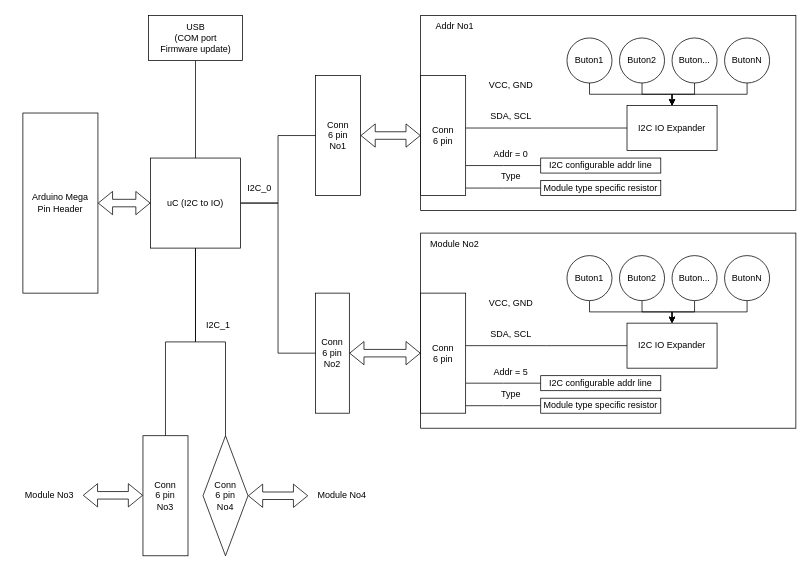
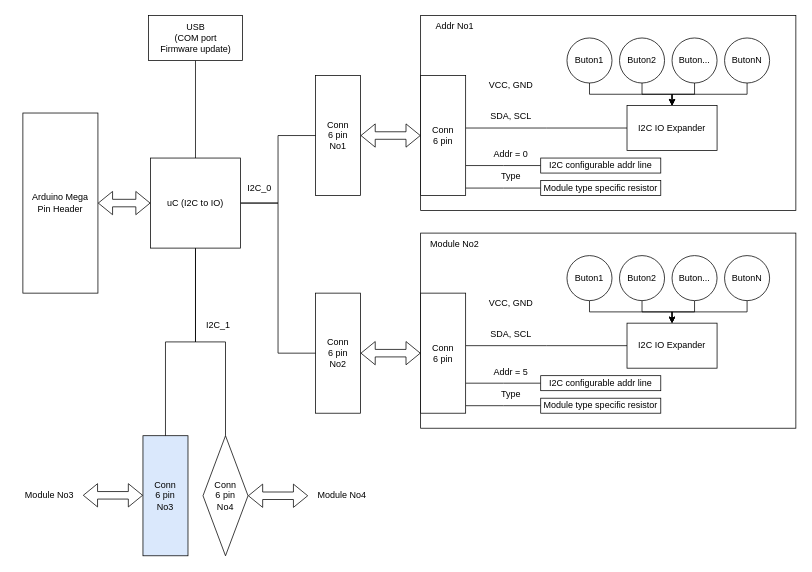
node "Conn 6 pin No2": size 34x120 -> 45x120
node "Conn 6 pin No3": fillcolor #ffffff -> #dae8fc
